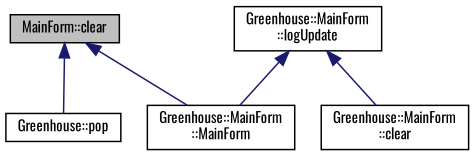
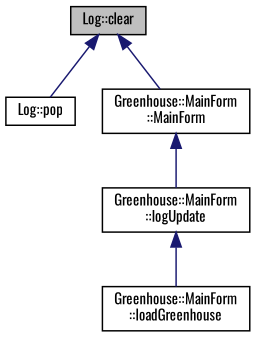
node "MainForm::clear": label "MainForm::clear" -> "Log::clear"
edge "Greenhouse::MainForm ::MainForm" -> "Greenhouse::MainForm ::logUpdate": reversed
node "Greenhouse::pop": label "Greenhouse::pop" -> "Log::pop"
node "Greenhouse::MainForm ::clear": label "Greenhouse::MainForm ::clear" -> "Greenhouse::MainForm ::loadGreenhouse"
